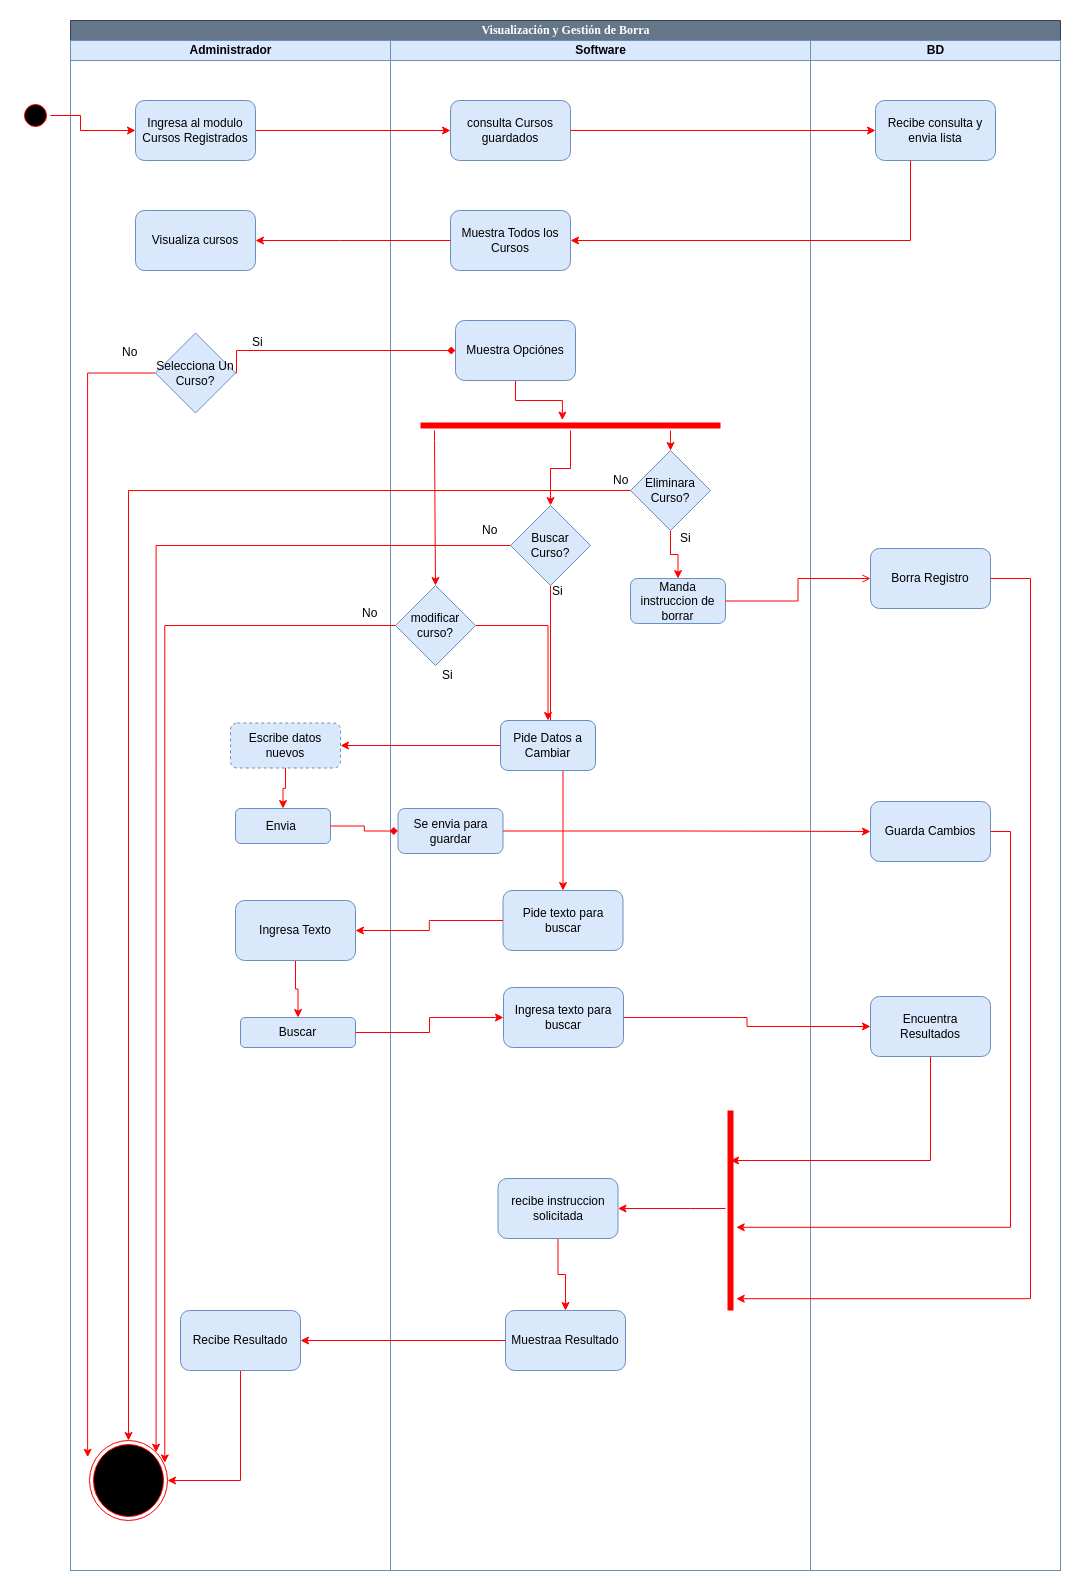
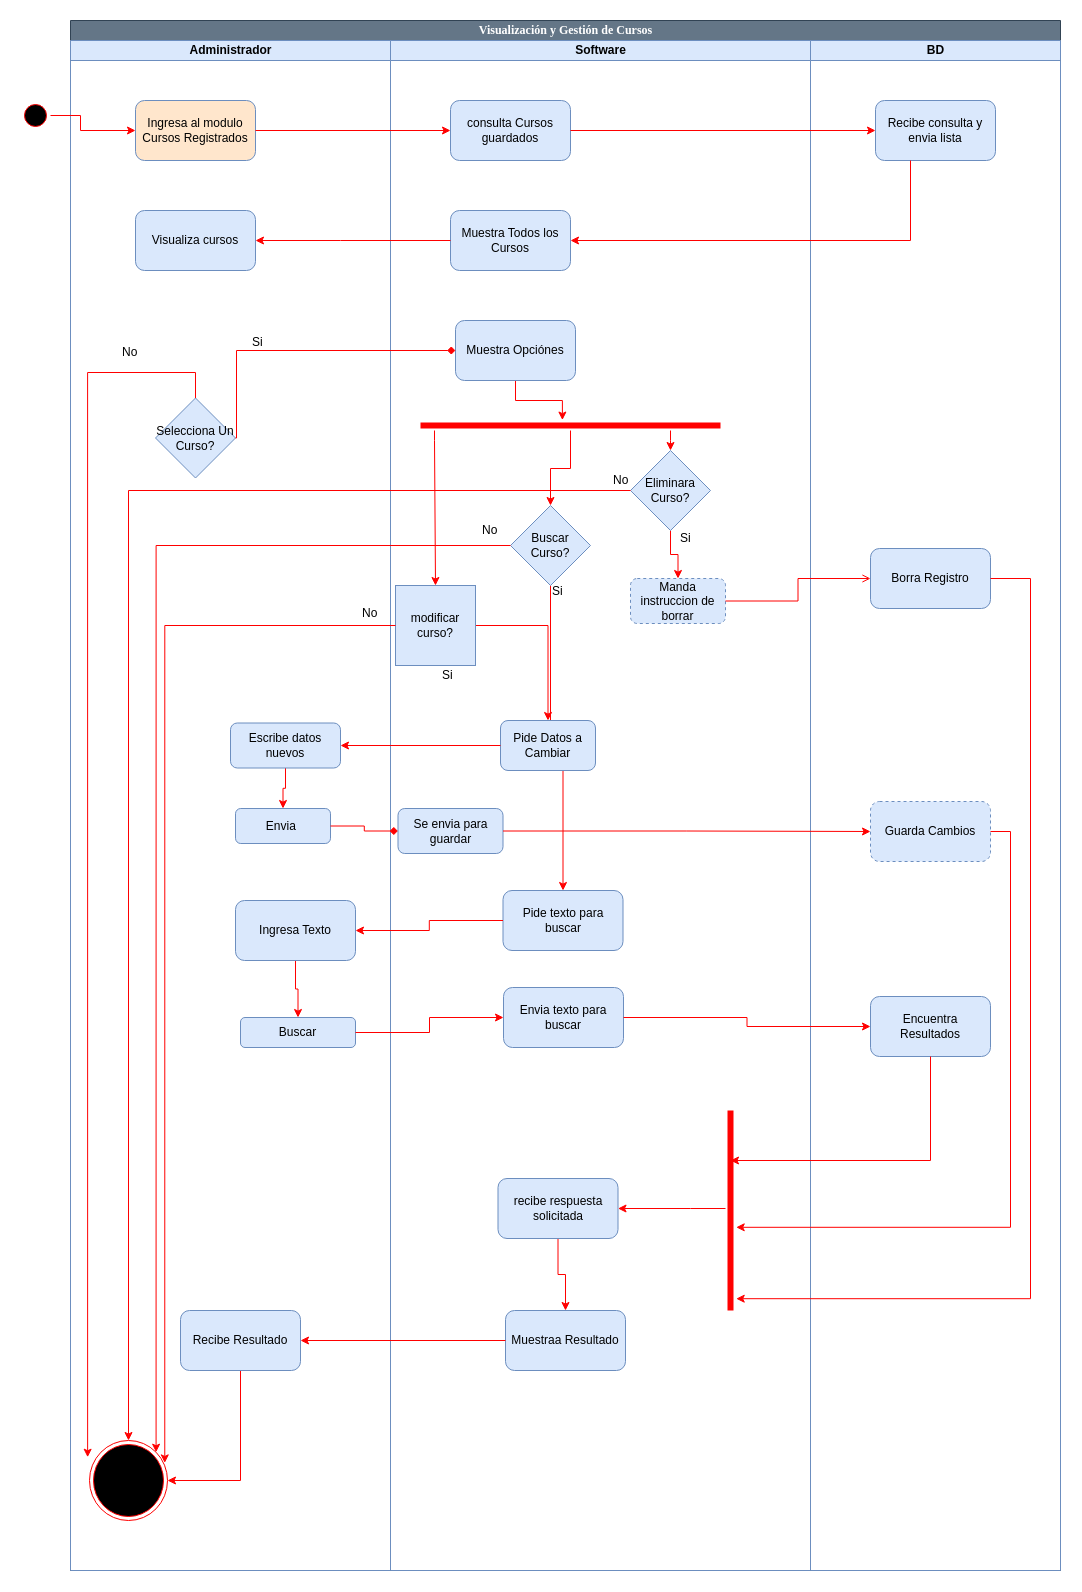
node "Visualización y Gestión de Borra": label "Visualización y Gestión de Borra" -> "Visualización y Gestión de Cursos"
node "Ingresa al modulo Cursos Registrados": fillcolor #dae8fc -> #ffe6cc
node "Selecciona Un Curso?": moved (196, 373) -> (196, 438)
node "Manda instruccion de borrar": style solid -> dashed
node "modificar curso?": shape diamond -> rectangle
node "Escribe datos nuevos": style dashed -> solid
node "Guarda Cambios": style solid -> dashed
node "Ingresa texto para buscar": label "Ingresa texto para buscar" -> "Envia texto para buscar"
node "recibe instruccion solicitada": label "recibe instruccion solicitada" -> "recibe respuesta solicitada"
